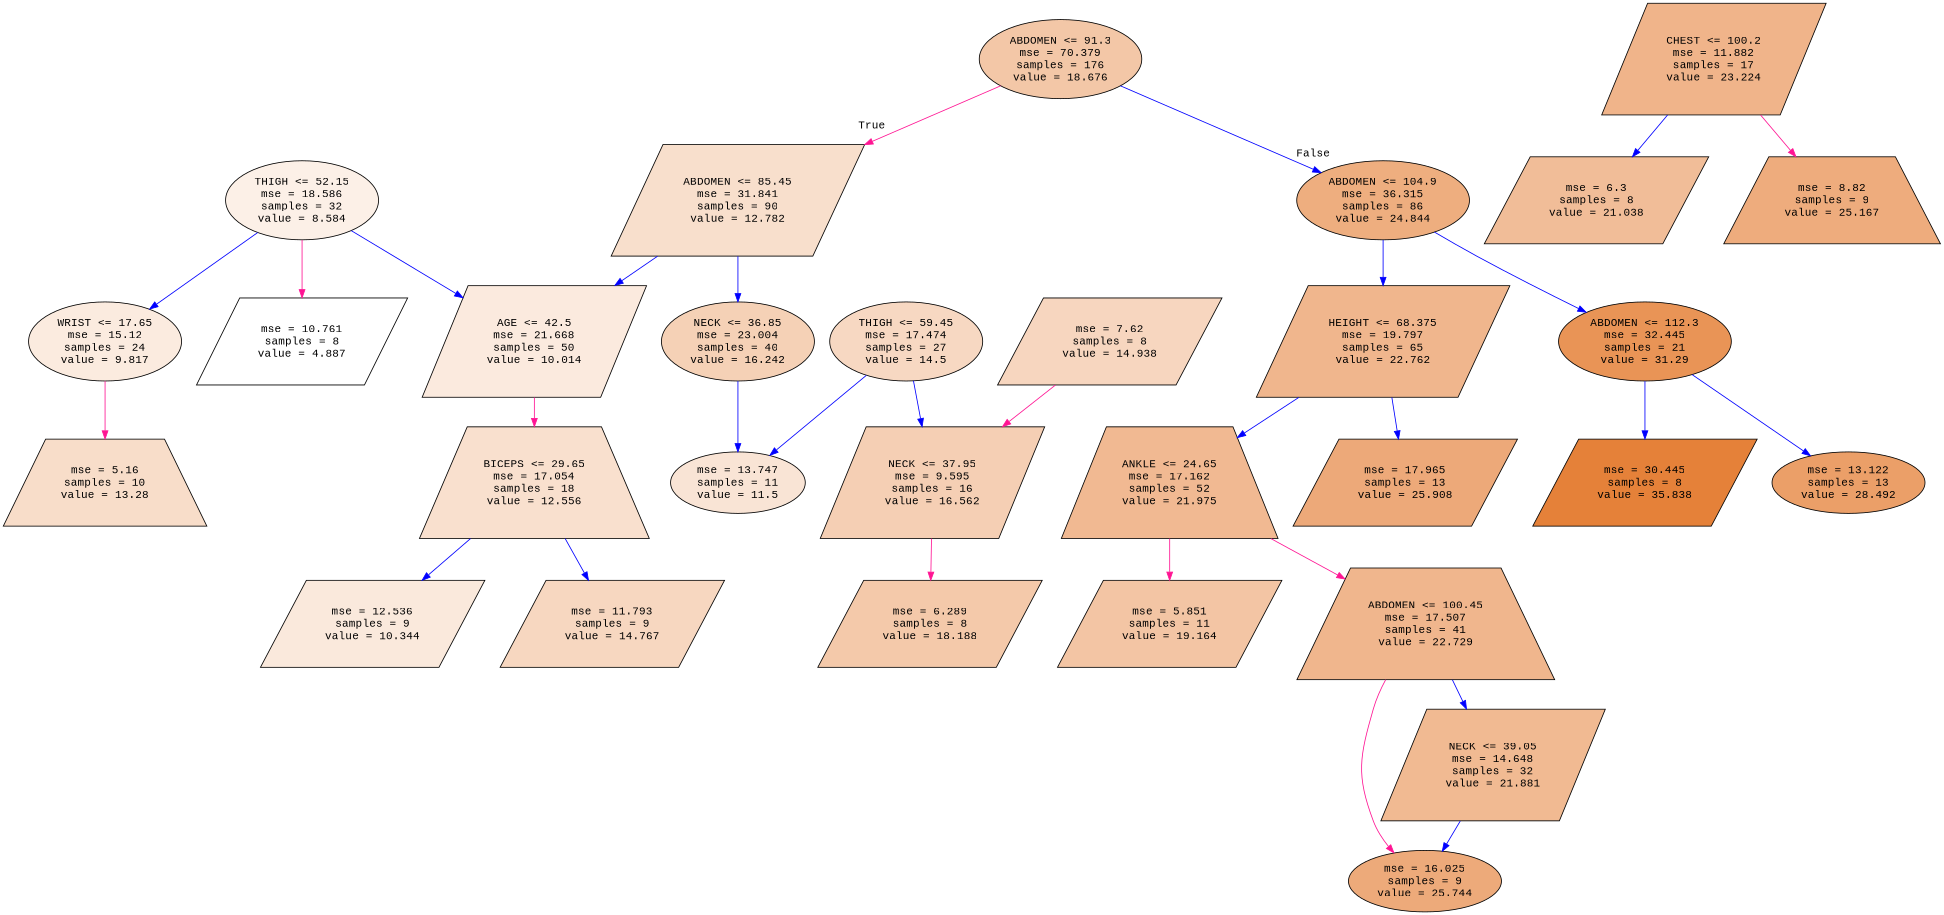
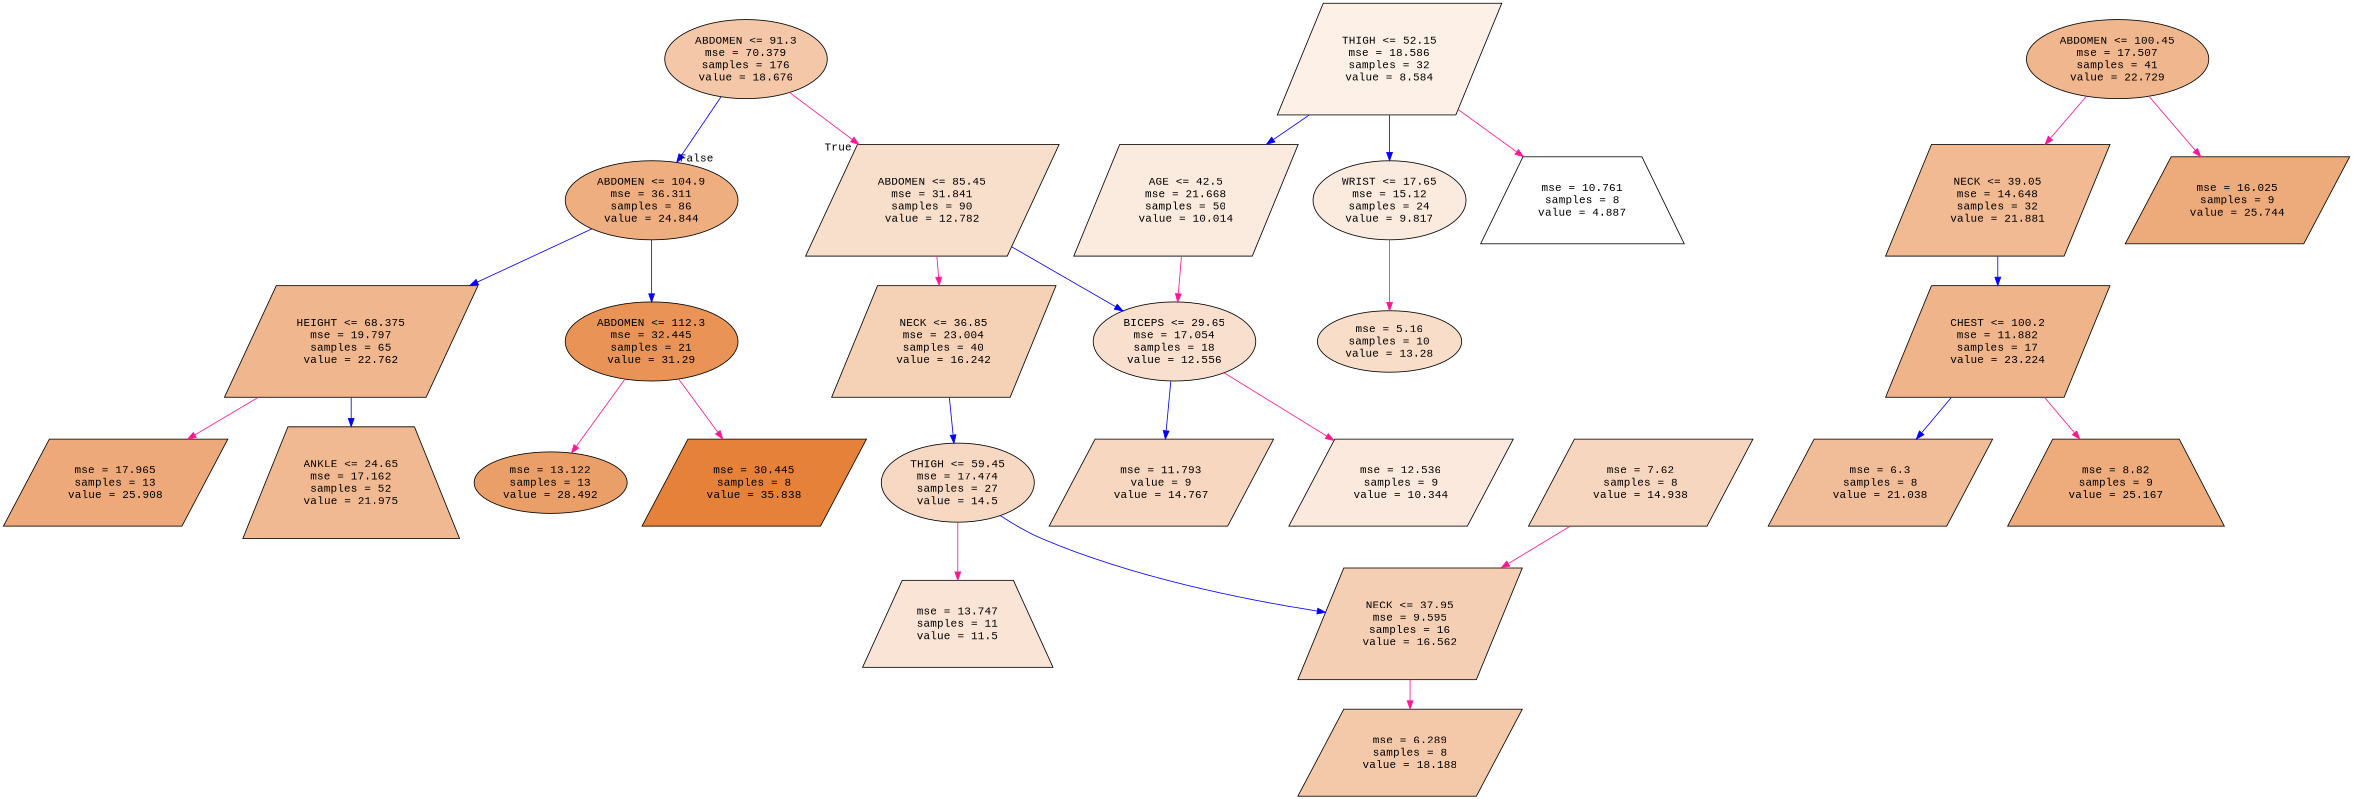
node "THIGH <= 52.15 mse = 18.586 samples = 32 value = 8.584": shape ellipse -> parallelogram
node "ABDOMEN <= 104.9 mse = 36.315 samples = 86 value = 24.844": label "ABDOMEN <= 104.9 mse = 36.315 samples = 86 value = 24.844" -> "ABDOMEN <= 104.9 mse = 36.311 samples = 86 value = 24.844"
edge "ABDOMEN <= 85.45 mse = 31.841 samples = 90 value = 12.782" -> "AGE <= 42.5 mse = 21.668 samples = 50 value = 10.014": now "ABDOMEN <= 85.45 mse = 31.841 samples = 90 value = 12.782" -> "BICEPS <= 29.65 mse = 17.054 samples = 18 value = 12.556"
edge "ABDOMEN <= 85.45 mse = 31.841 samples = 90 value = 12.782" -> "NECK <= 36.85 mse = 23.004 samples = 40 value = 16.242": color blue -> deeppink
node "mse = 10.761 samples = 8 value = 4.887": shape parallelogram -> trapezium
node "NECK <= 36.85 mse = 23.004 samples = 40 value = 16.242": shape ellipse -> parallelogram
edge "ABDOMEN <= 112.3 mse = 32.445 samples = 21 value = 31.29" -> "mse = 30.445 samples = 8 value = 35.838": color blue -> deeppink
edge "NECK <= 36.85 mse = 23.004 samples = 40 value = 16.242" -> "mse = 13.747 samples = 11 value = 11.5": now "NECK <= 36.85 mse = 23.004 samples = 40 value = 16.242" -> "THIGH <= 59.45 mse = 17.474 samples = 27 value = 14.5"
edge "THIGH <= 59.45 mse = 17.474 samples = 27 value = 14.5" -> "mse = 13.747 samples = 11 value = 11.5": color blue -> deeppink
edge "ABDOMEN <= 112.3 mse = 32.445 samples = 21 value = 31.29" -> "mse = 13.122 samples = 13 value = 28.492": color blue -> deeppink
edge "HEIGHT <= 68.375 mse = 19.797 samples = 65 value = 22.762" -> "mse = 17.965 samples = 13 value = 25.908": color blue -> deeppink
node "mse = 5.16 samples = 10 value = 13.28": shape trapezium -> ellipse
node "BICEPS <= 29.65 mse = 17.054 samples = 18 value = 12.556": shape trapezium -> ellipse
node "mse = 13.747 samples = 11 value = 11.5": shape ellipse -> trapezium
edge "BICEPS <= 29.65 mse = 17.054 samples = 18 value = 12.556" -> "mse = 12.536 samples = 9 value = 10.344": color blue -> deeppink
edge "ANKLE <= 24.65 mse = 17.162 samples = 52 value = 21.975" -> "ABDOMEN <= 100.45 mse = 17.507 samples = 41 value = 22.729": removed
node "mse = 11.793 samples = 9 value = 14.767": label "mse = 11.793 samples = 9 value = 14.767" -> "mse = 11.793 value = 9 value = 14.767"
node "mse = 5.851 samples = 11 value = 19.164": removed
node "ABDOMEN <= 100.45 mse = 17.507 samples = 41 value = 22.729": shape trapezium -> ellipse
edge "ABDOMEN <= 100.45 mse = 17.507 samples = 41 value = 22.729" -> "NECK <= 39.05 mse = 14.648 samples = 32 value = 21.881": color blue -> deeppink
edge "NECK <= 39.05 mse = 14.648 samples = 32 value = 21.881" -> "mse = 16.025 samples = 9 value = 25.744": now "NECK <= 39.05 mse = 14.648 samples = 32 value = 21.881" -> "CHEST <= 100.2 mse = 11.882 samples = 17 value = 23.224"
node "mse = 16.025 samples = 9 value = 25.744": shape ellipse -> parallelogram
